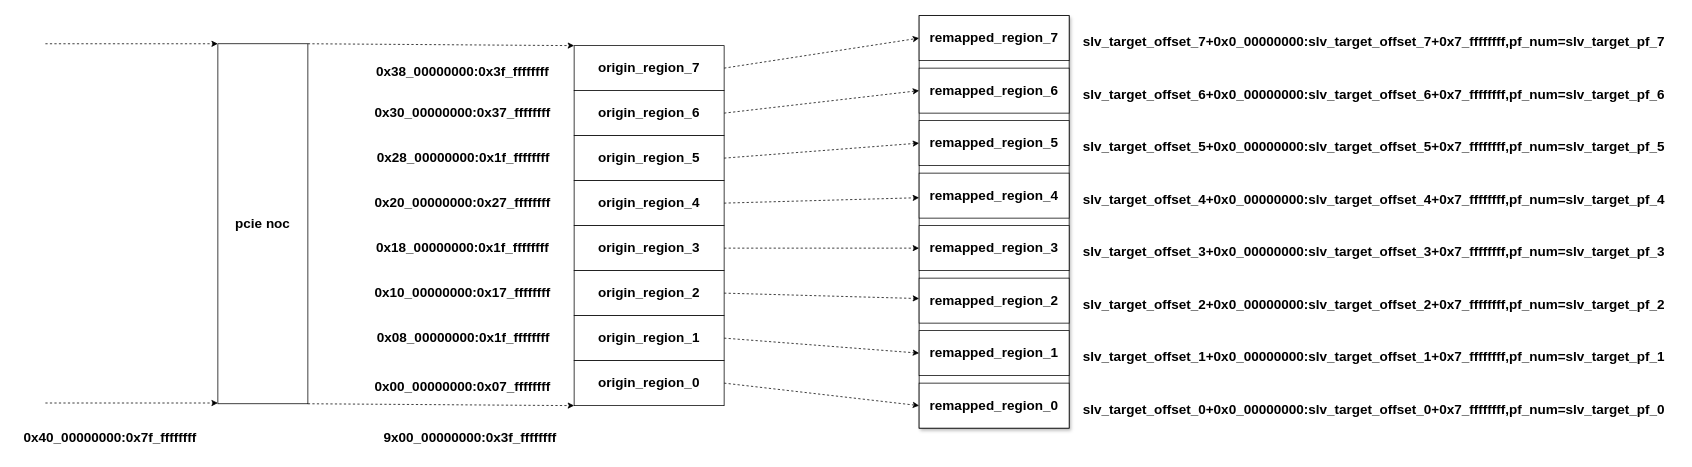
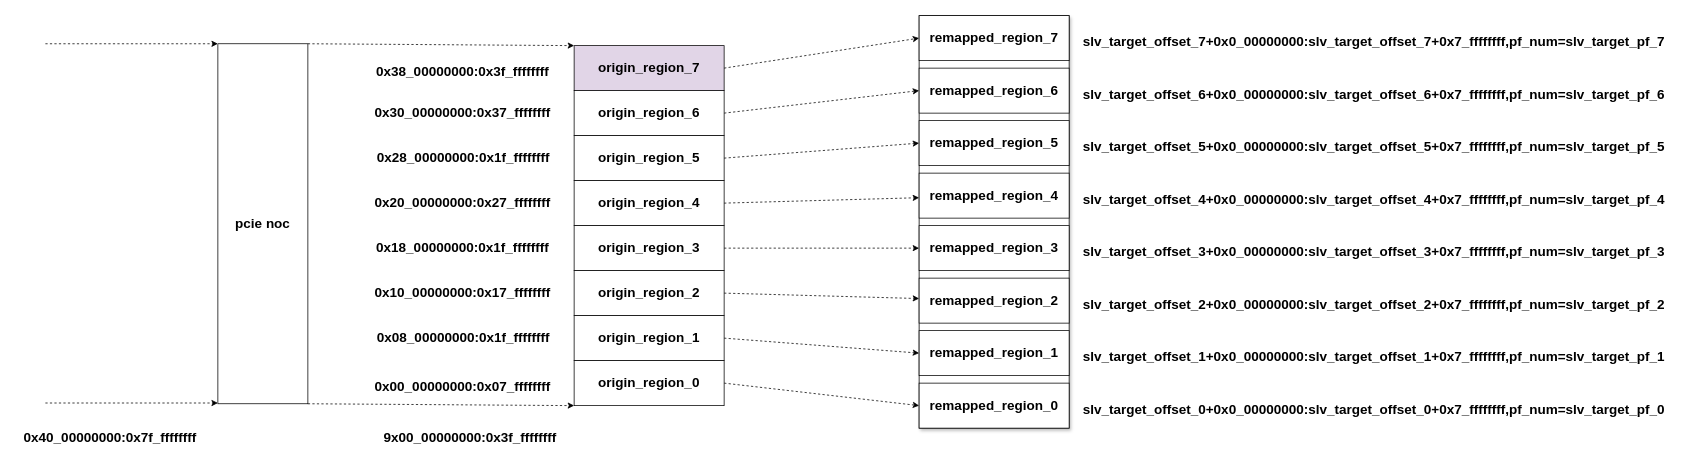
node "origin_region_7": fillcolor #ffffff -> #e1d5e7
